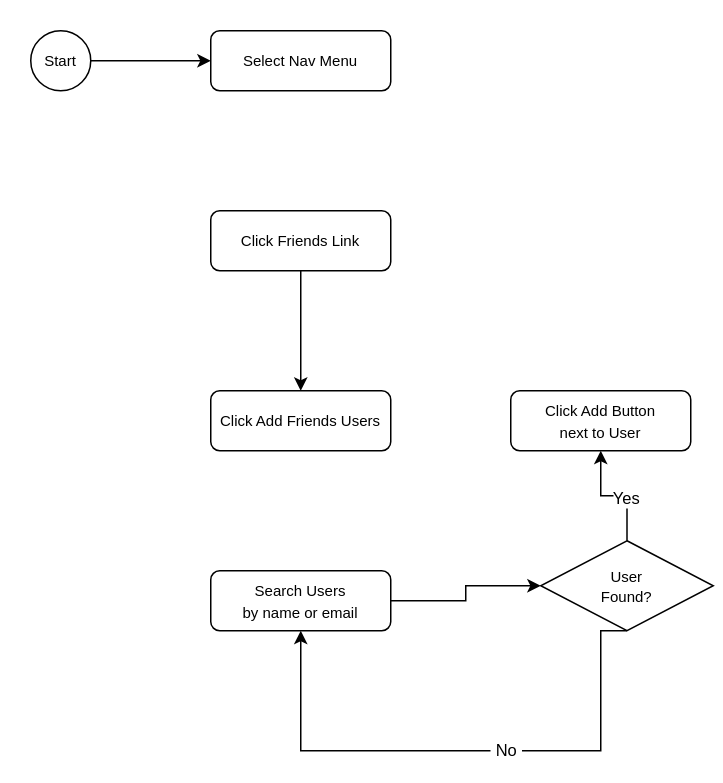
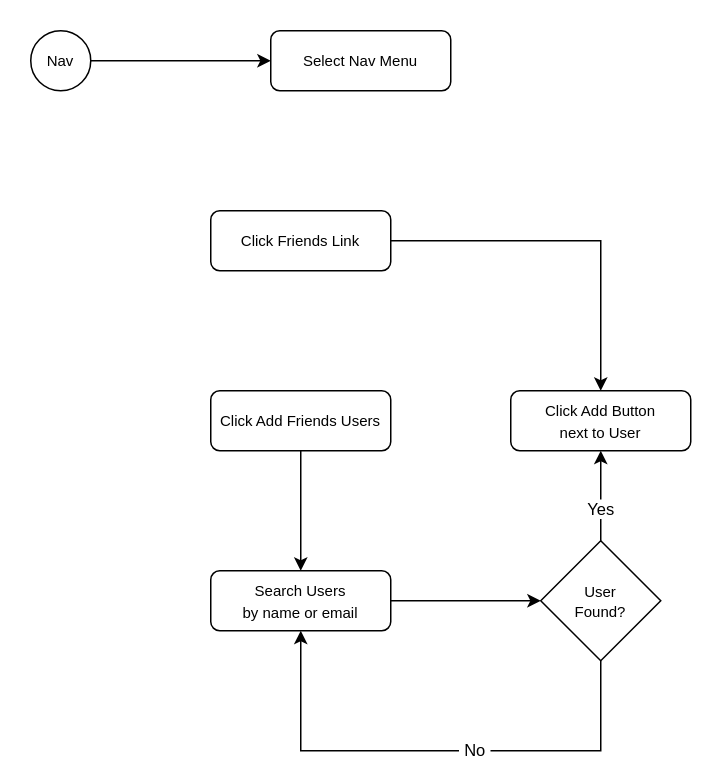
node "Start": label "Start" -> "Nav"
node "Select Nav Menu": moved (301, 61) -> (361, 61)
edge "Click Friends Link" -> "Click Add Friends Users": now "Click Friends Link" -> "Click Add Button next to User"
edge "Click Add Friends Users" -> "Search Users by name or email": added
node "User Found?": size 173x90 -> 120x120
